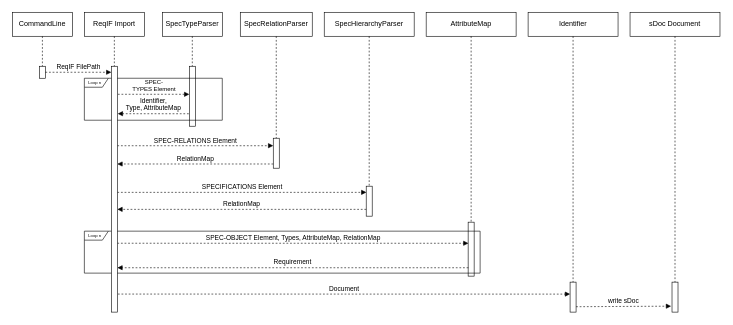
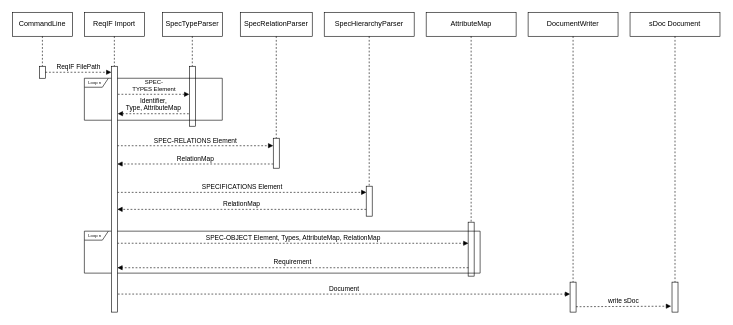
node "Identifier": label "Identifier" -> "DocumentWriter"
